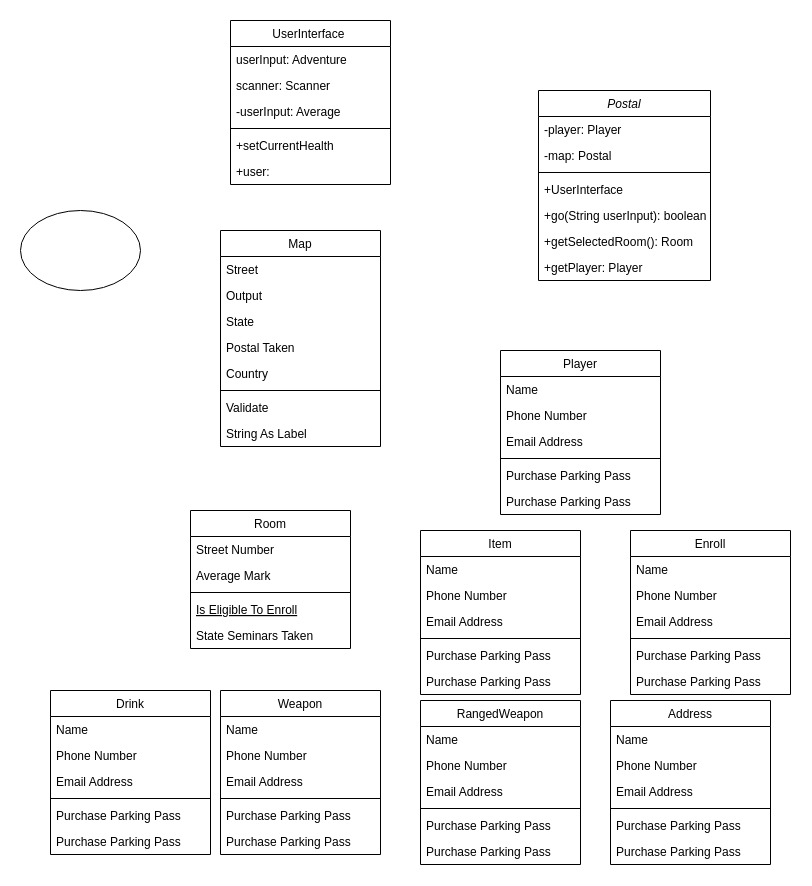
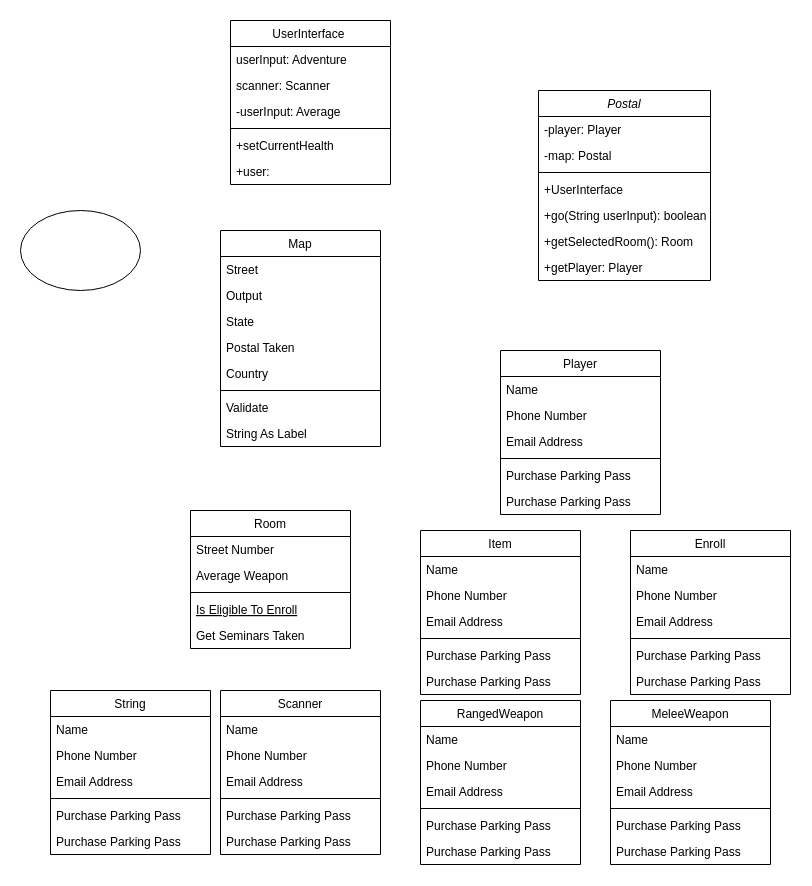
node "Average Mark": label "Average Mark" -> "Average Weapon"
node "State Seminars Taken": label "State Seminars Taken" -> "Get Seminars Taken"
node "Drink": label "Drink" -> "String"
node "Weapon": label "Weapon" -> "Scanner"
node "Address": label "Address" -> "MeleeWeapon"
